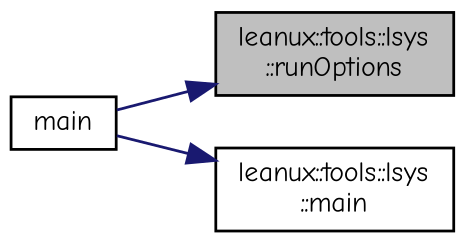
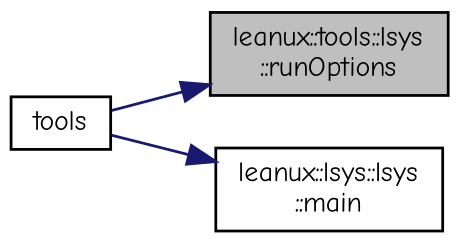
node "main": label "main" -> "tools"
node "leanux::tools::lsys ::main": label "leanux::tools::lsys ::main" -> "leanux::lsys::lsys ::main"
